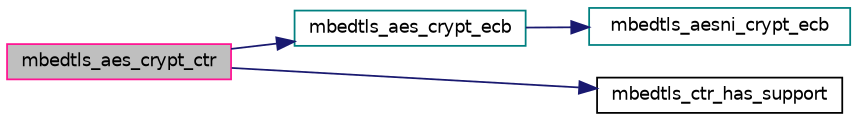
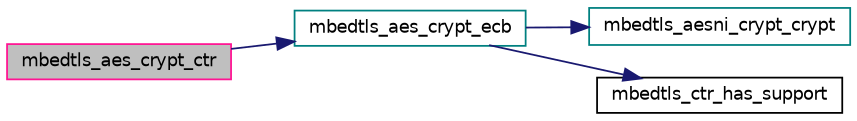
node "mbedtls_aesni_crypt_ecb": label "mbedtls_aesni_crypt_ecb" -> "mbedtls_aesni_crypt_crypt"
edge "mbedtls_aes_crypt_ctr" -> "mbedtls_ctr_has_support": now "mbedtls_aes_crypt_ecb" -> "mbedtls_ctr_has_support"
